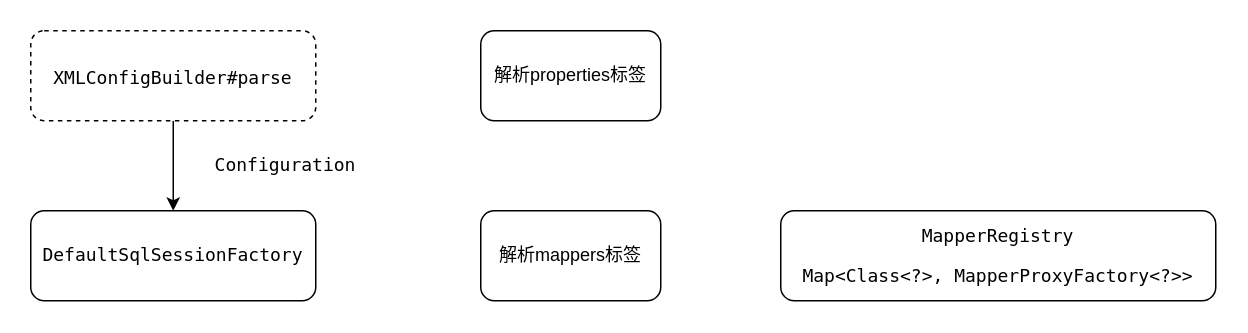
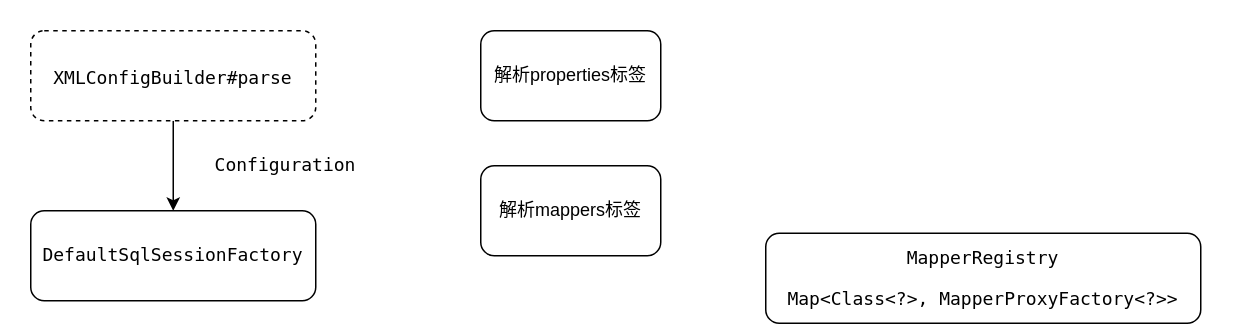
node "解析mappers标签": moved (571, 256) -> (571, 211)
node "MapperRegistryMap<Class<?>, MapperProxyFactory<?>>": moved (998, 256) -> (983, 278)
